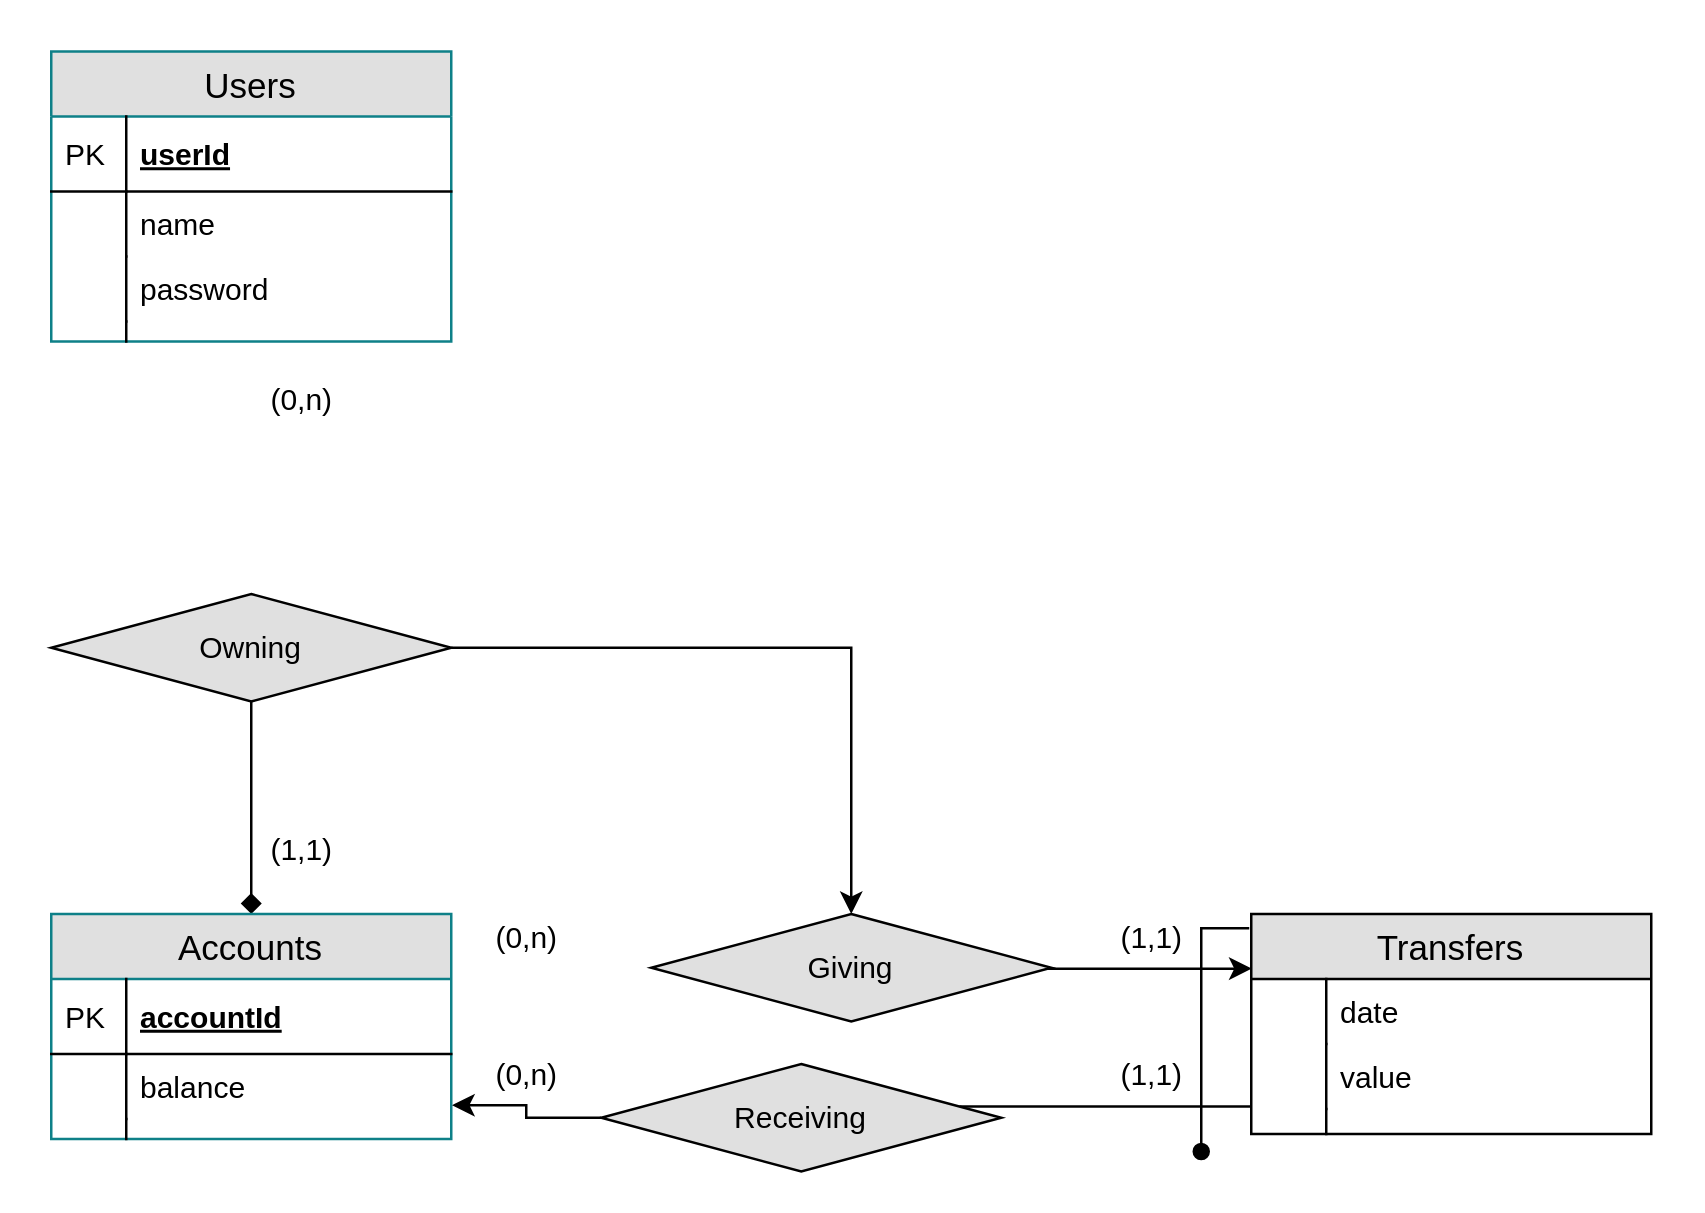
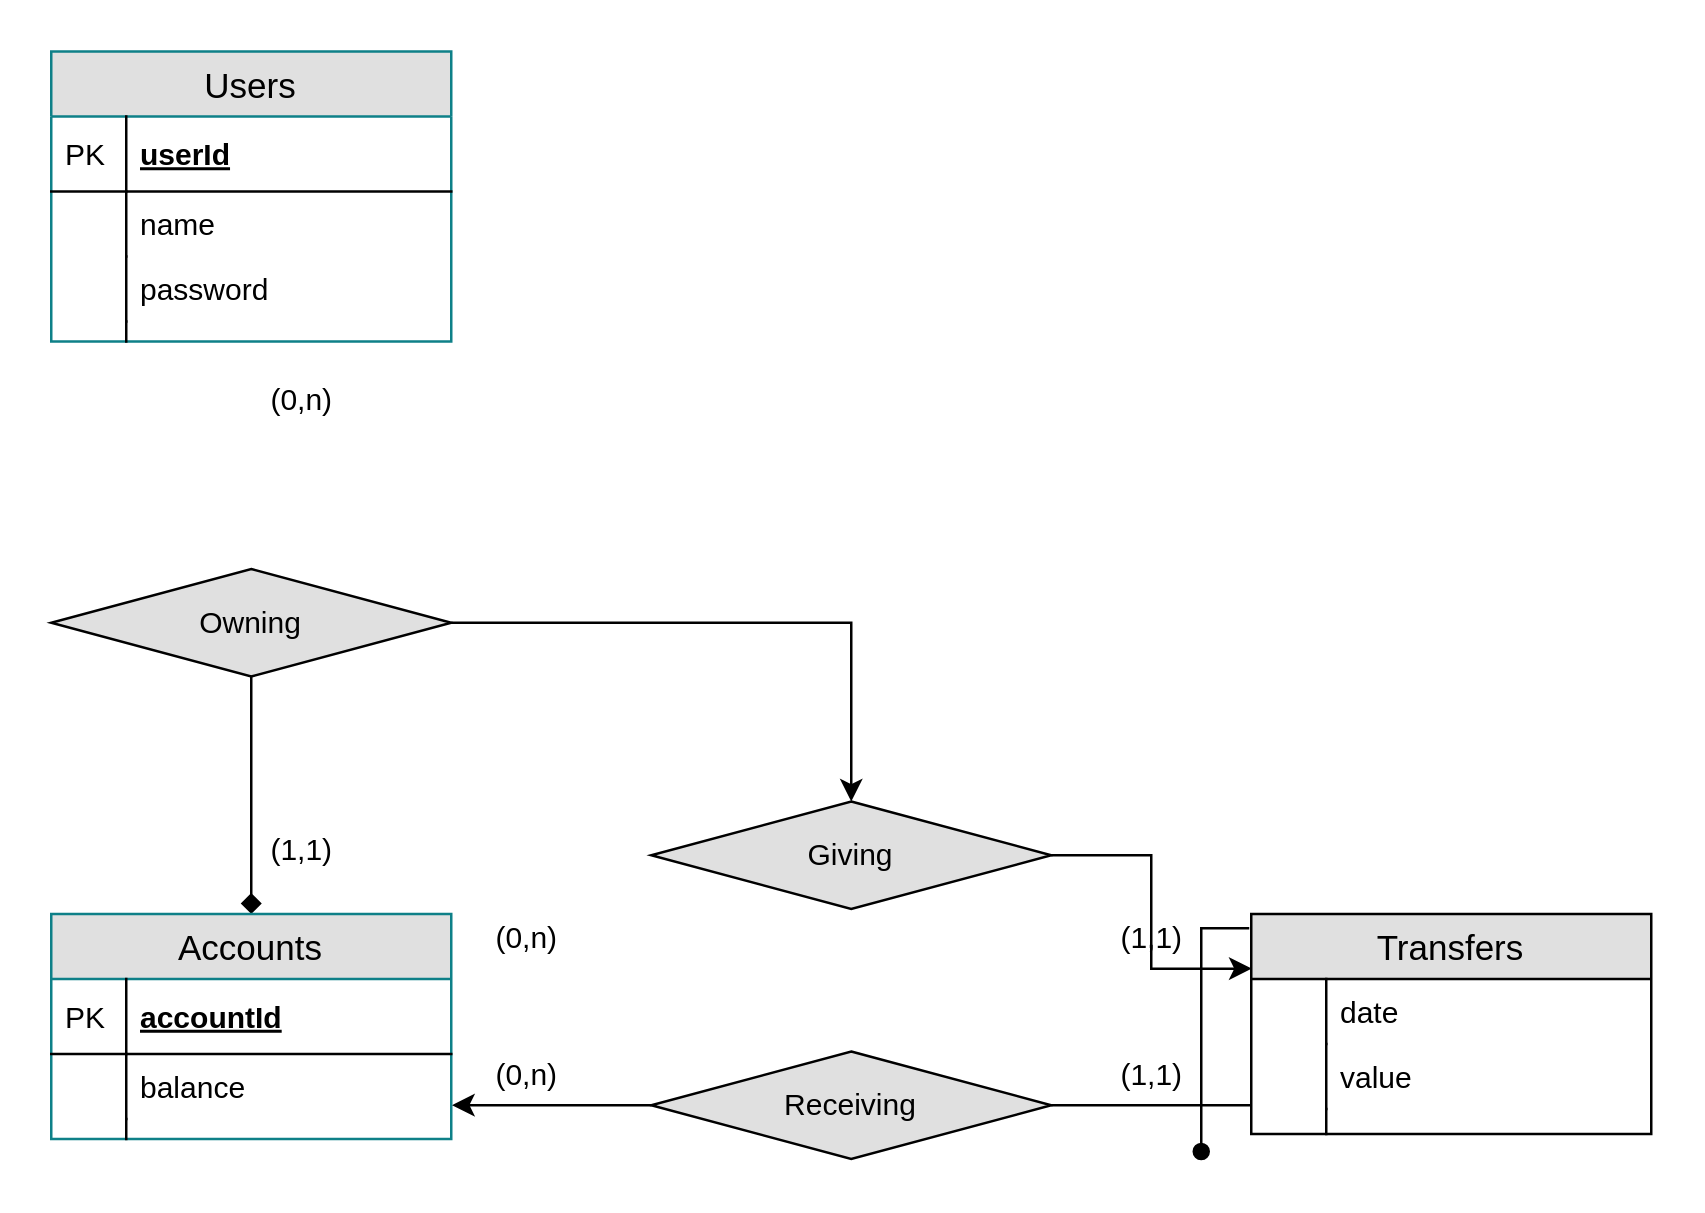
node "Owning": moved (251, 648) -> (251, 623)
node "Giving": moved (851, 968) -> (851, 855)
node "Receiving": moved (801, 1118) -> (851, 1105)
